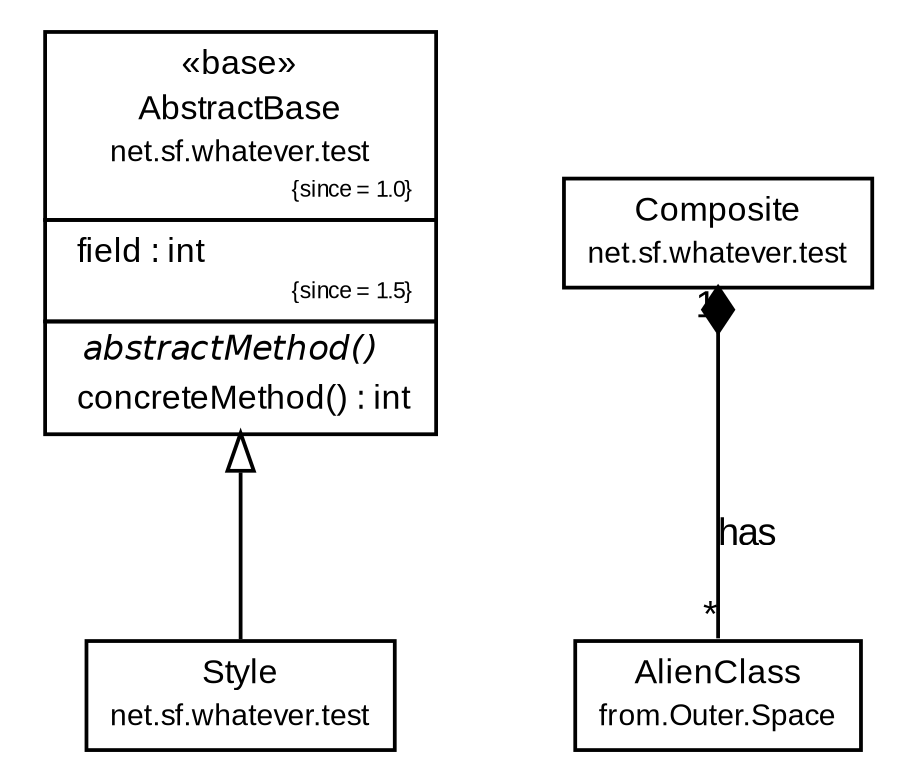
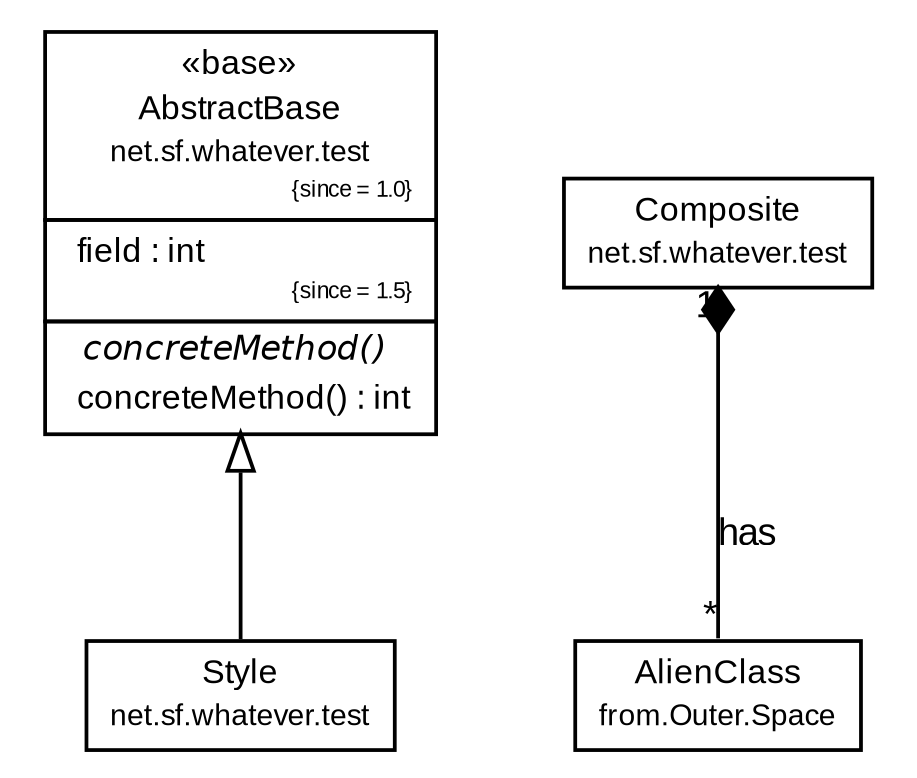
node "AbstractBase": text "abstractMethod()" -> "concreteMethod()"
